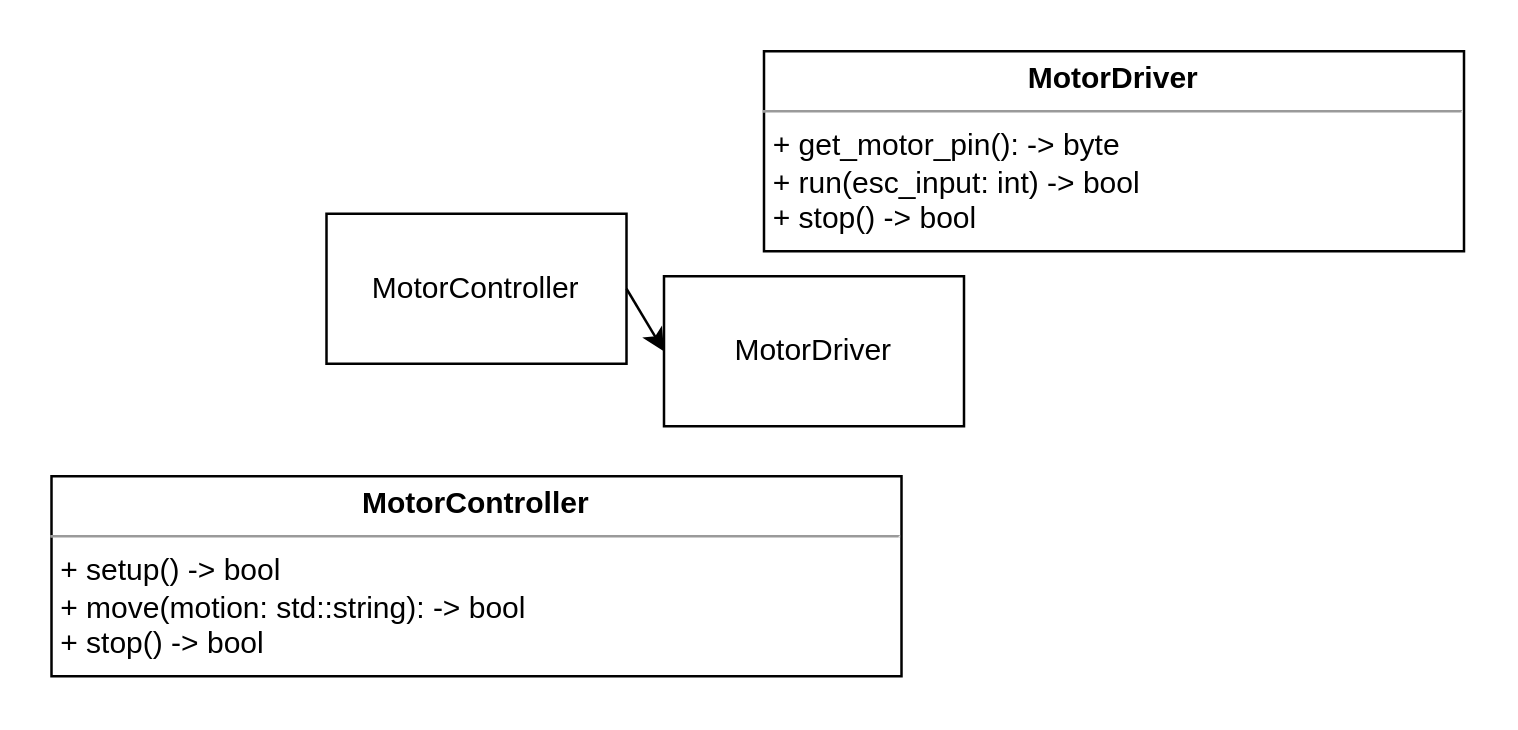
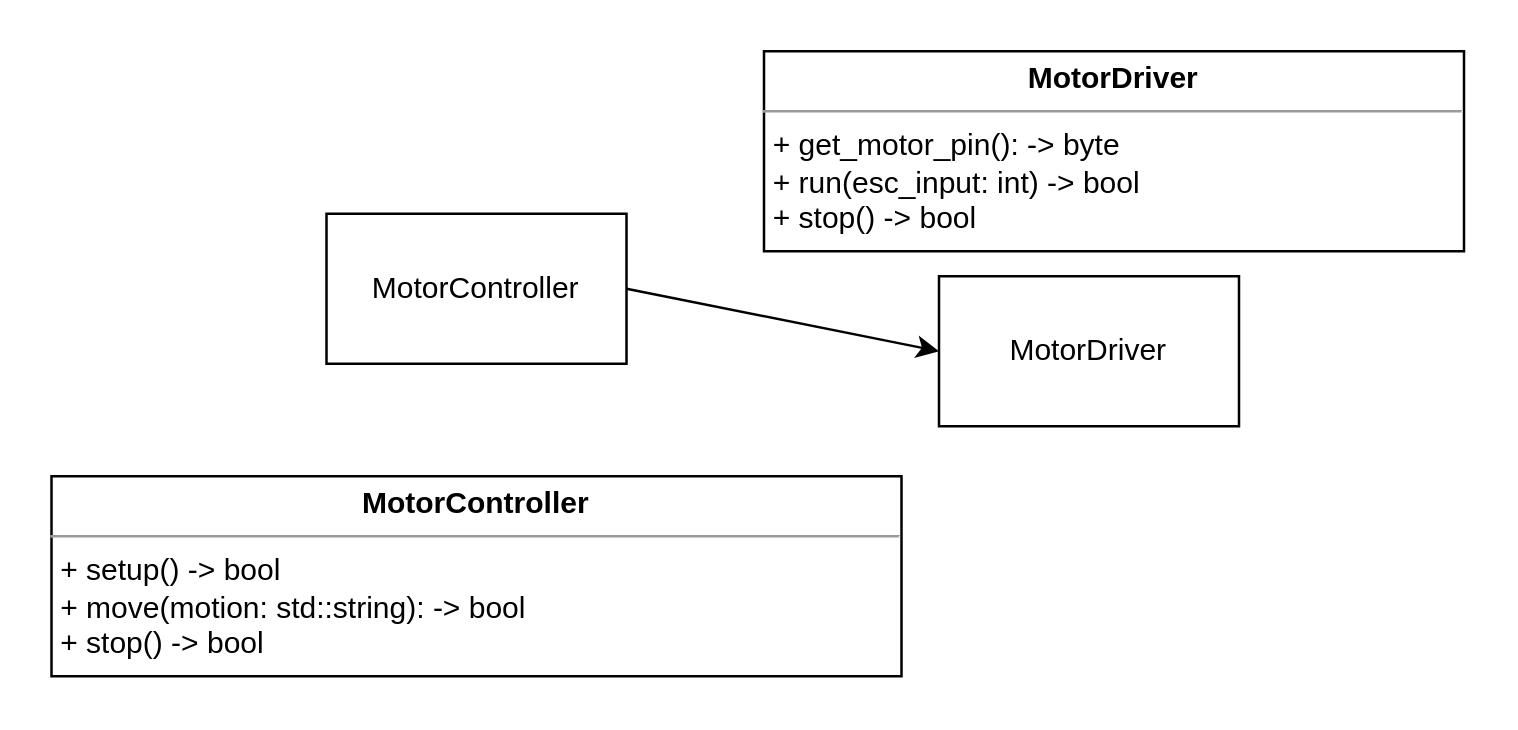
node "MotorDriver": moved (814, 351) -> (1089, 351)
